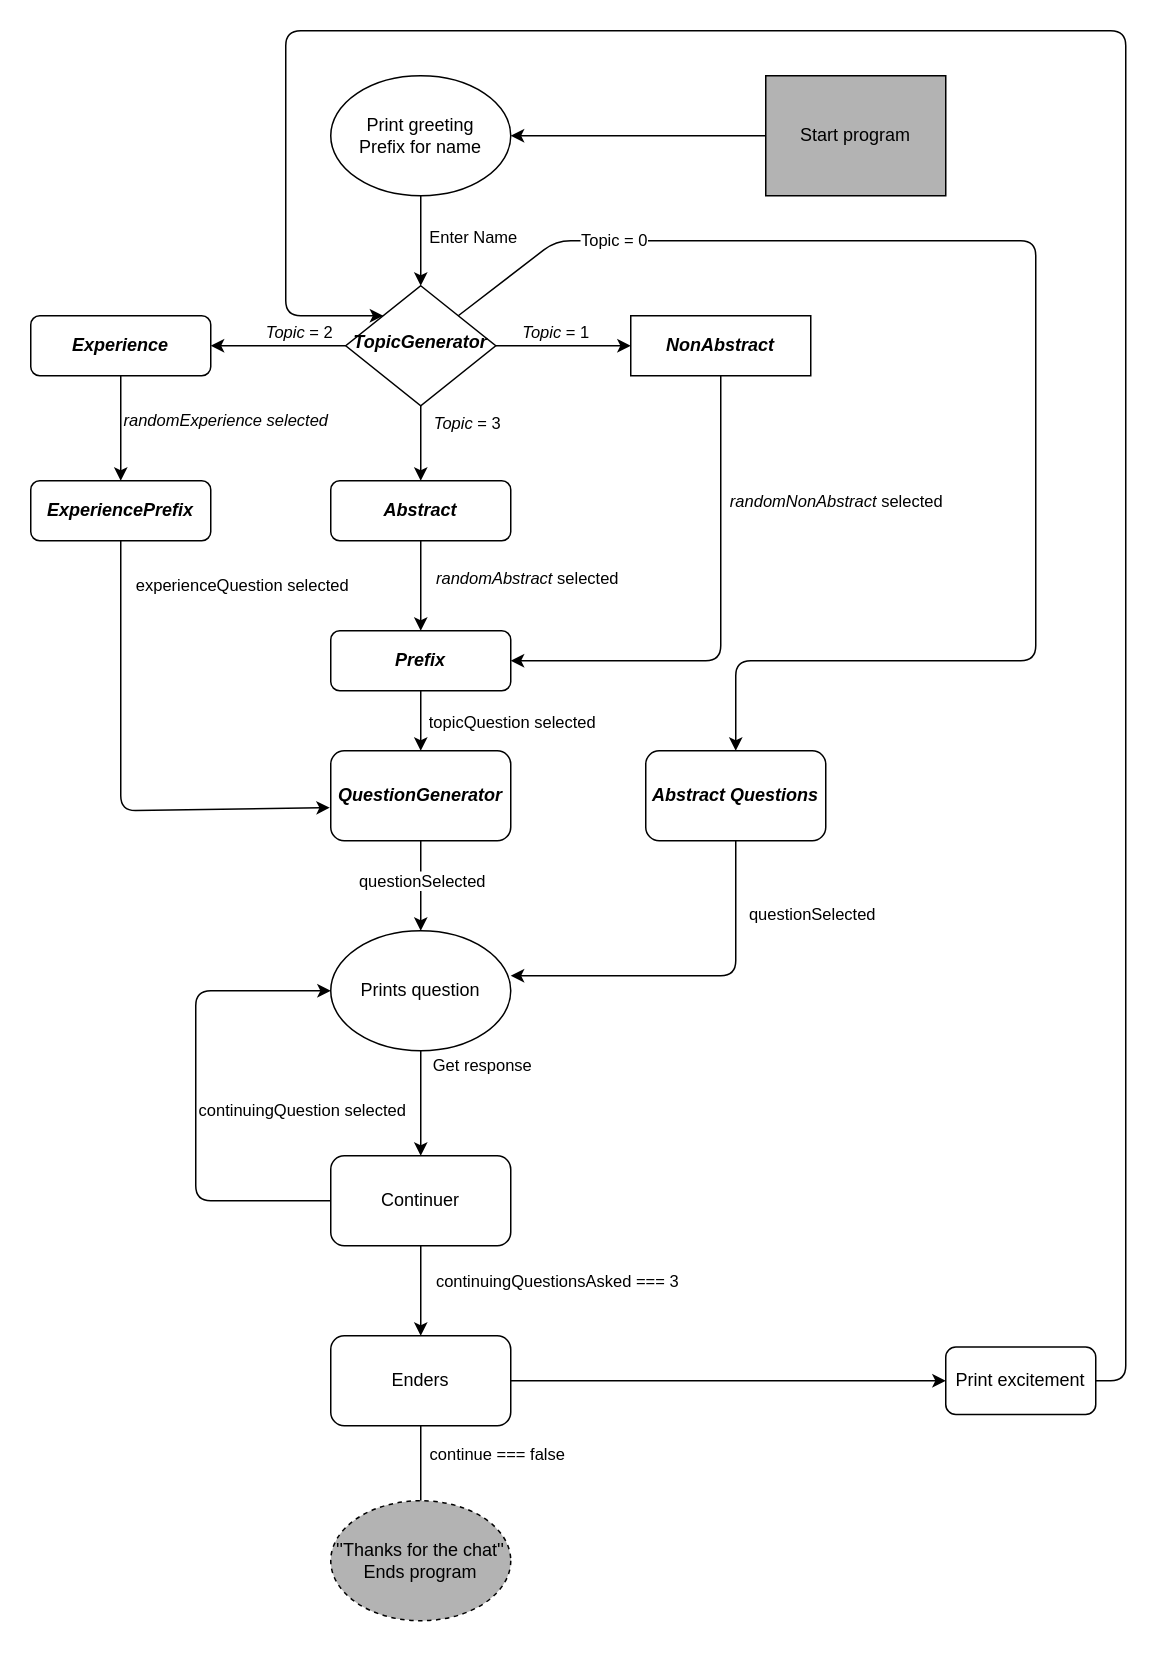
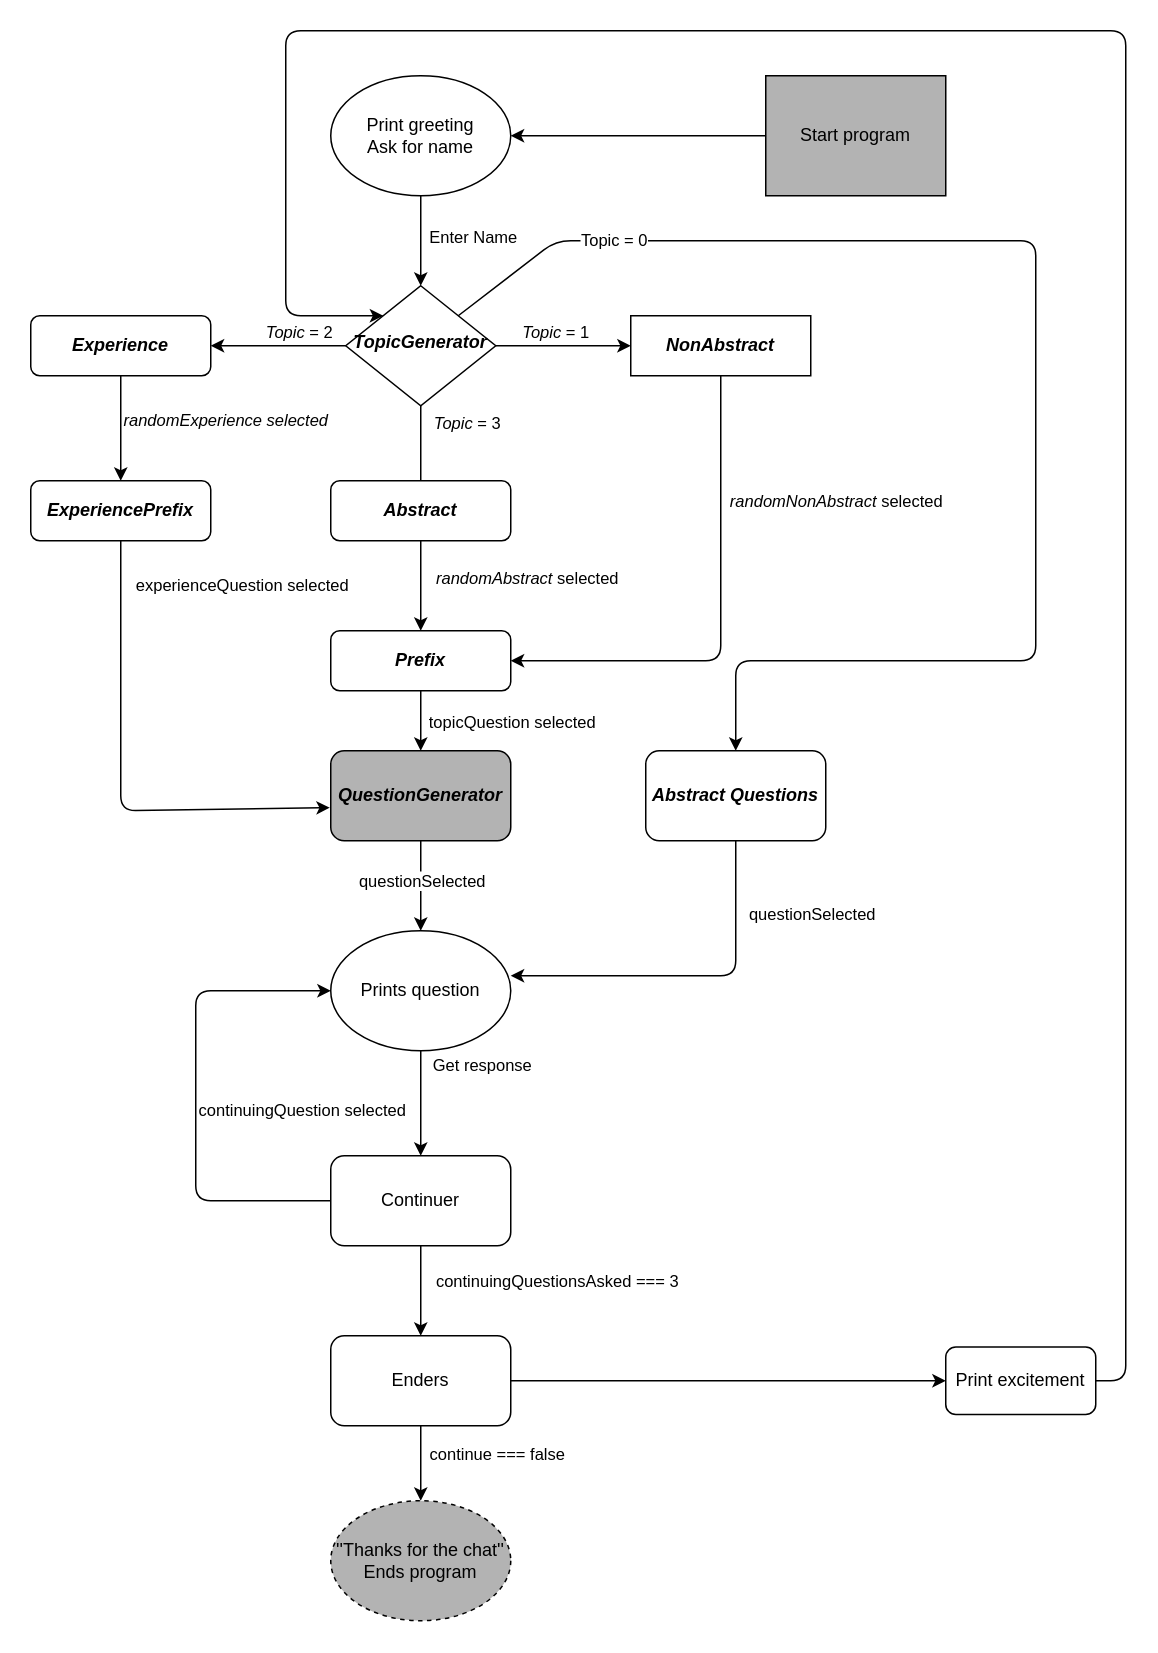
node "Print greeting Prefix for name": label "Print greeting Prefix for name" -> "Print greeting Ask for name"
edge "TopicGenerator" -> "Abstract": arrowhead classic -> none
node "QuestionGenerator": fillcolor #ffffff -> #b3b3b3
edge "Enders" -- "''Thanks for the chat'' Ends program": arrowhead none -> classic
